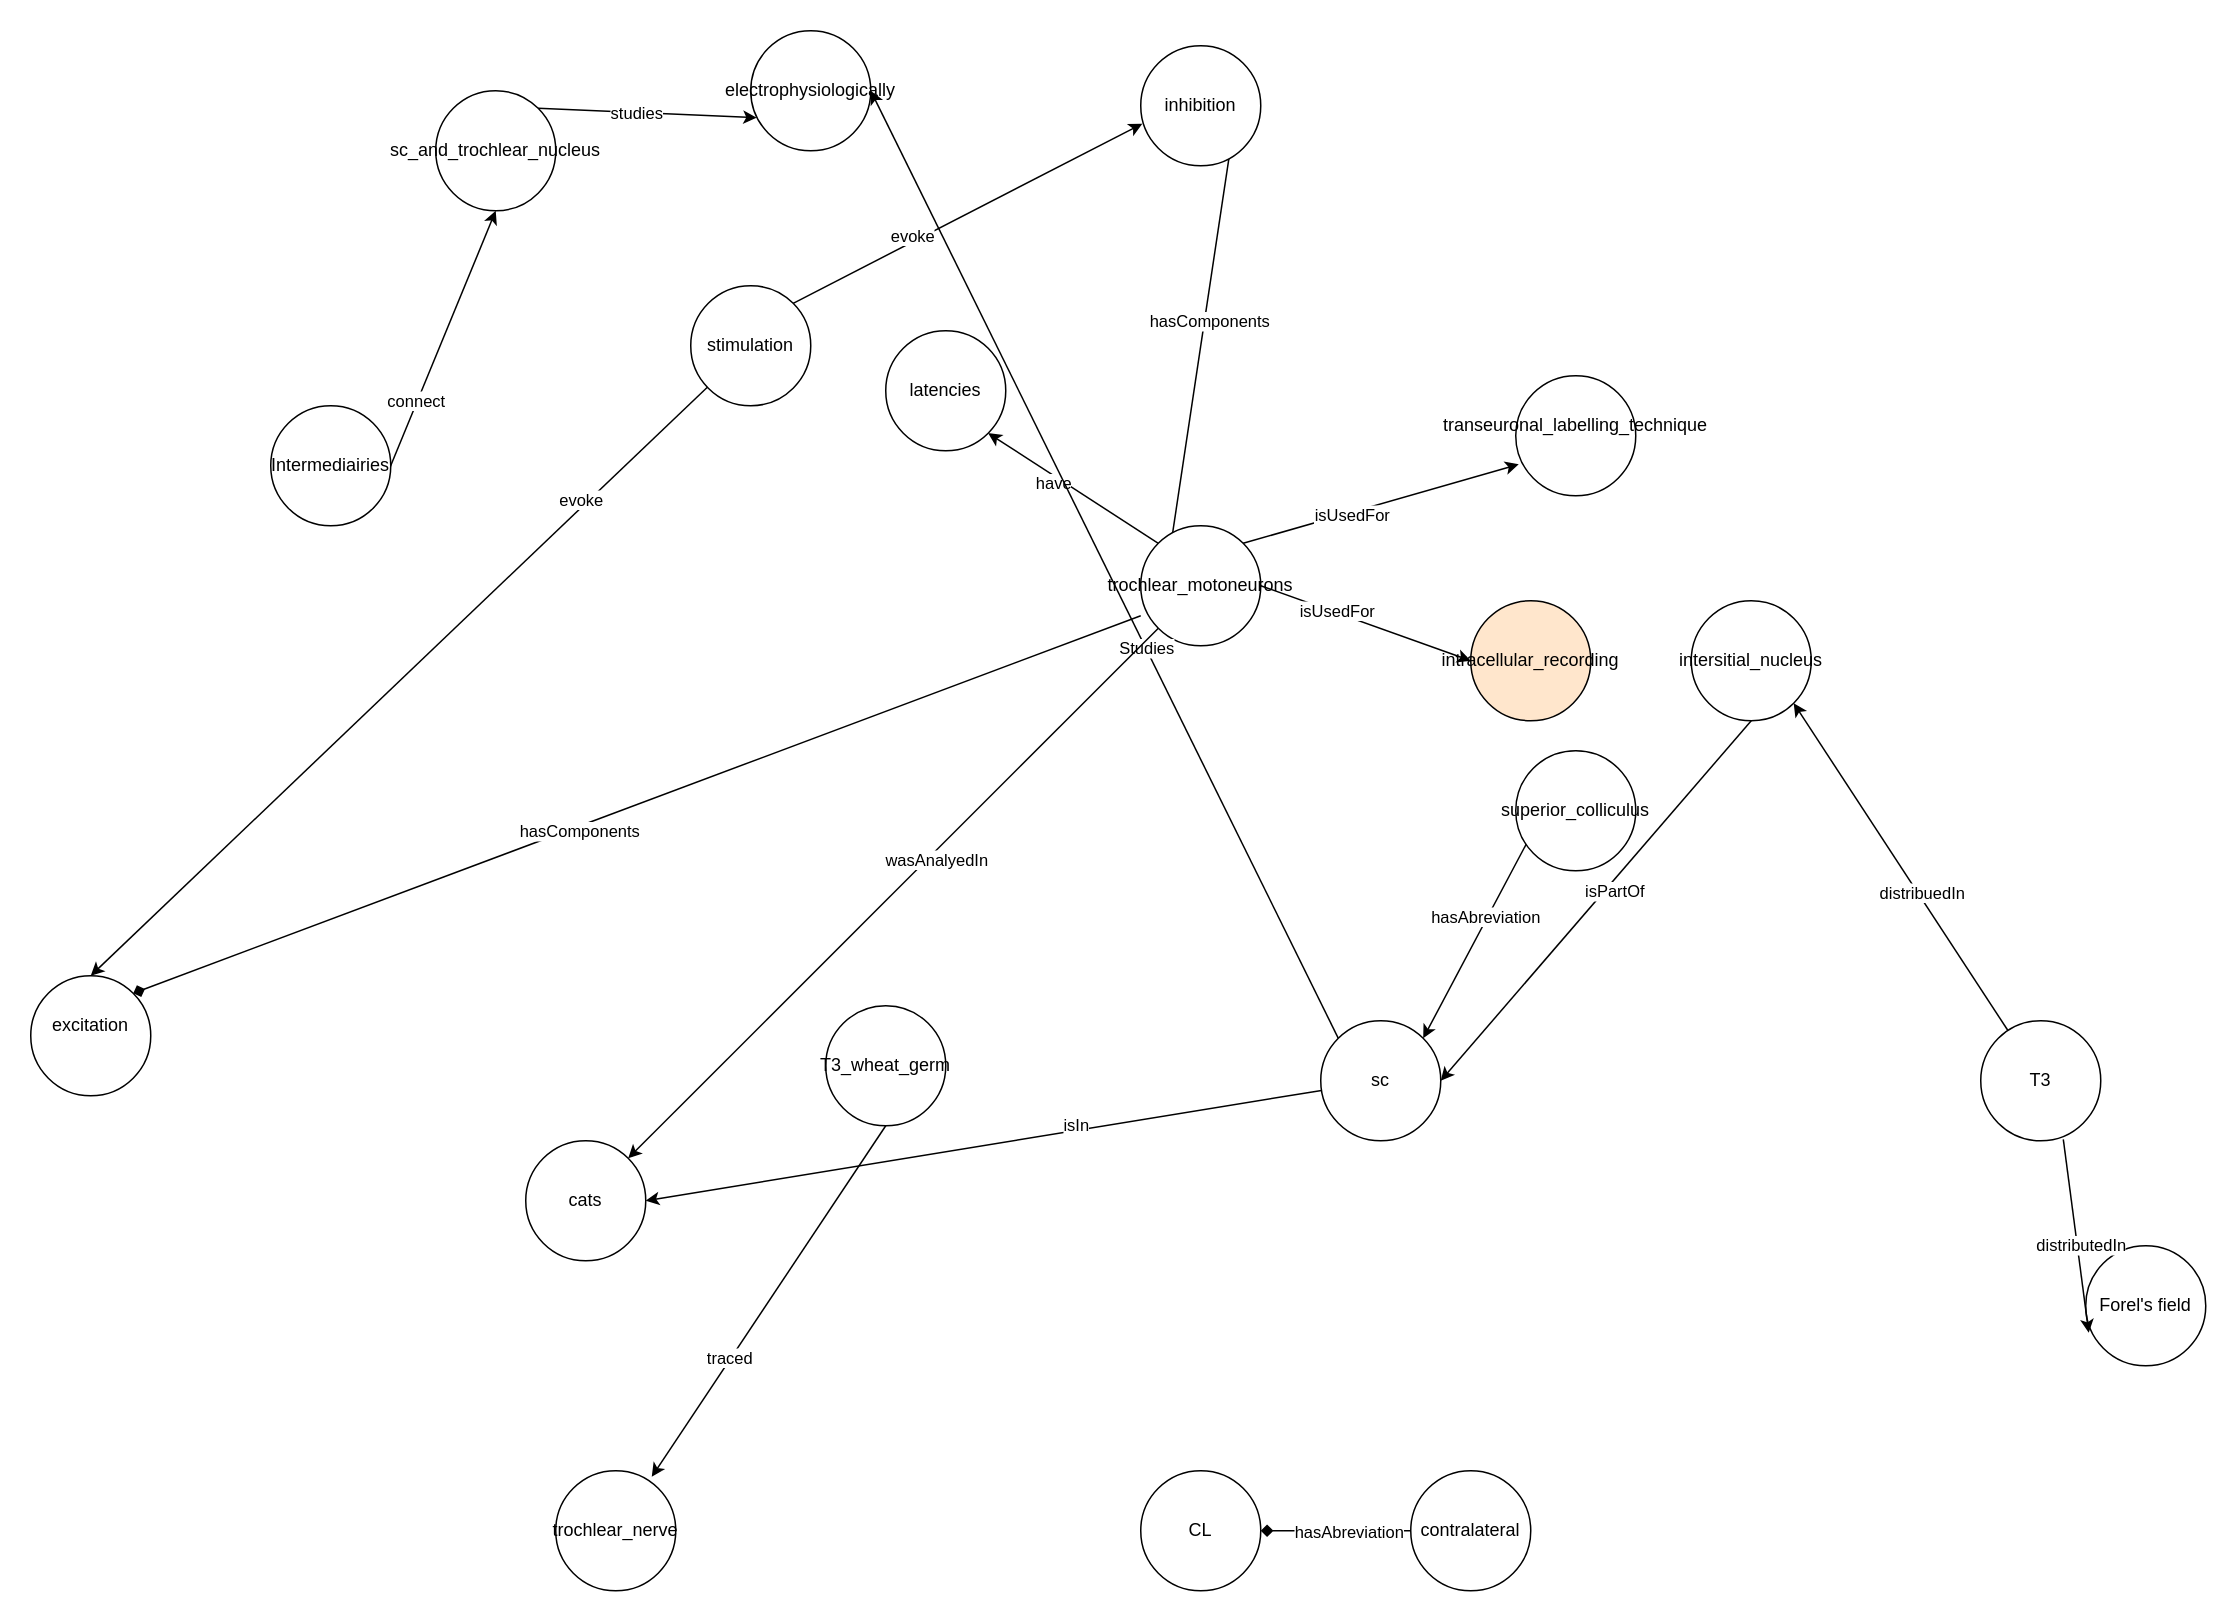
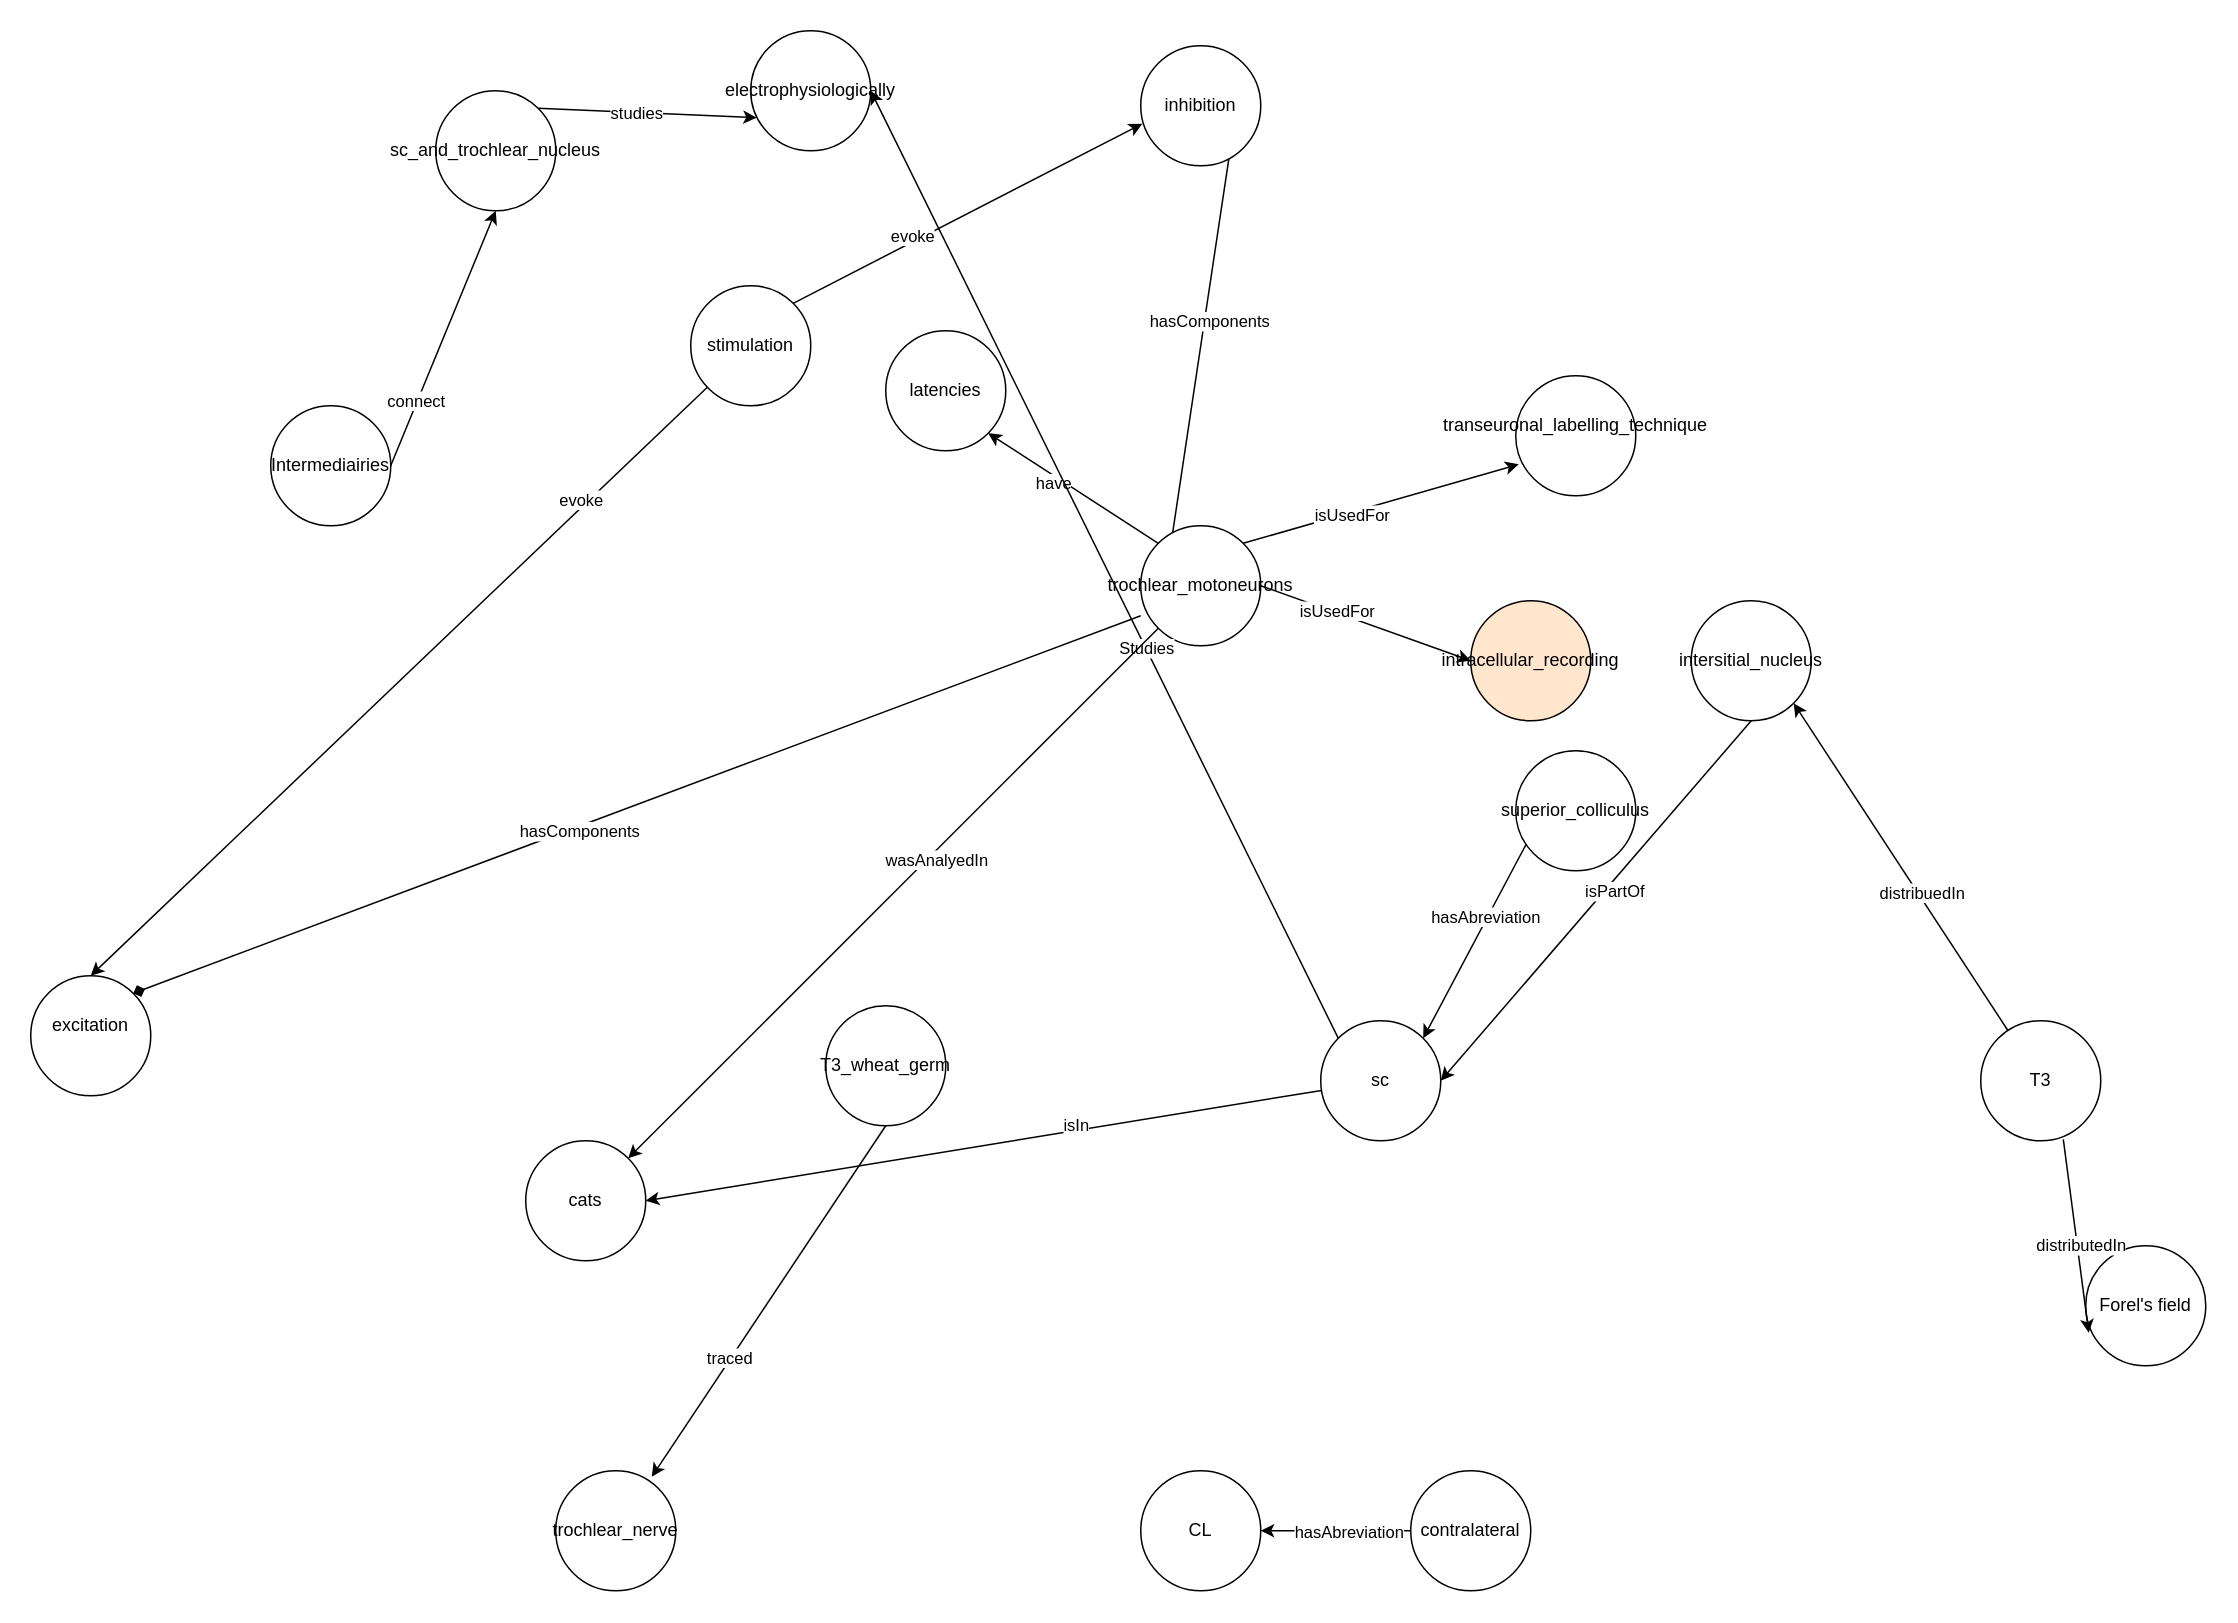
edge "contralateral" -> "CL": arrowhead diamond -> classic
